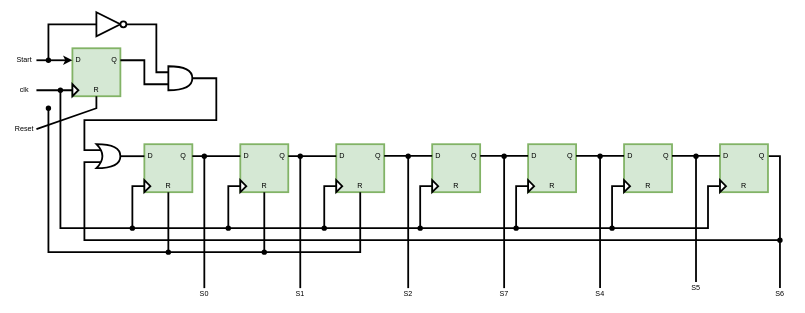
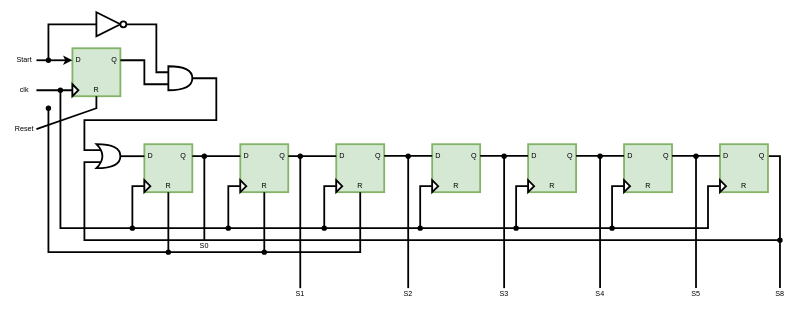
node "S5": moved (696, 288) -> (696, 294)
node "S0": moved (204, 294) -> (204, 246)
node "S7": label "S7" -> "S3"
node "S6": label "S6" -> "S8"
